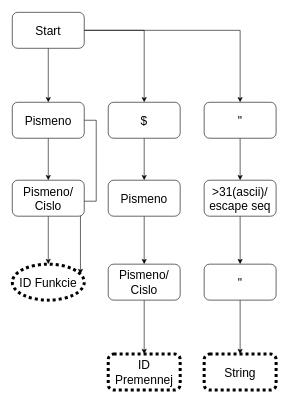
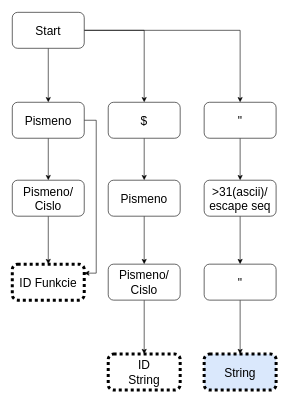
node "ID Funkcie": shape ellipse -> rounded rectangle
node "ID Premennej": label "ID Premennej" -> "ID String"
node "String": fillcolor #ffffff -> #dae8fc
